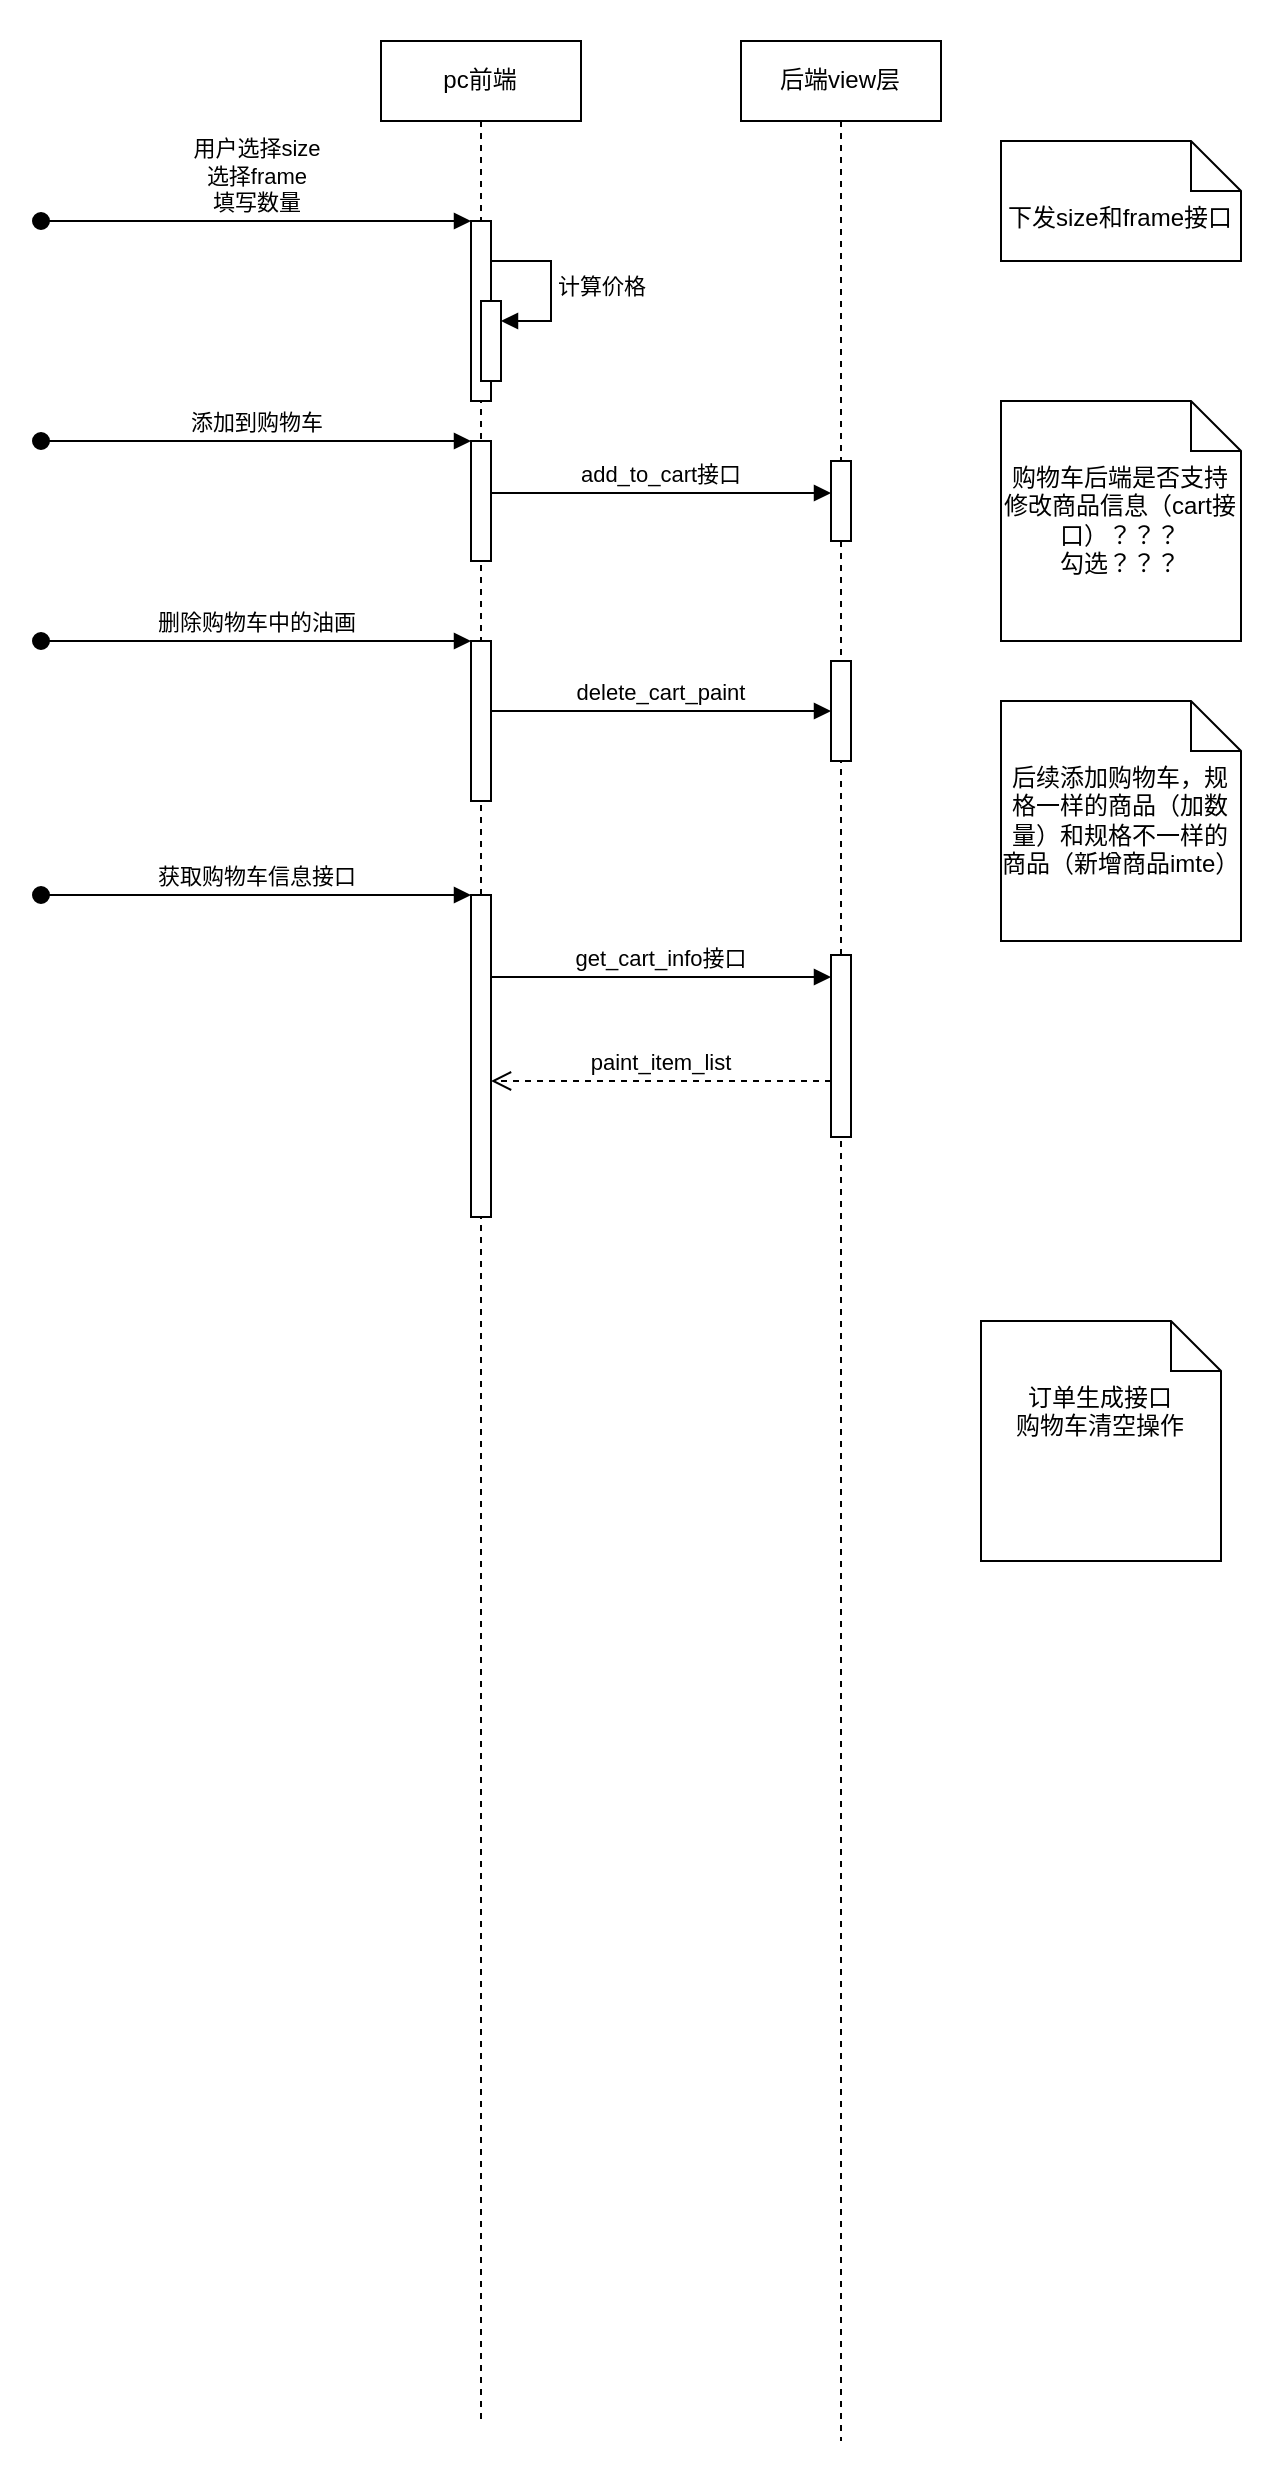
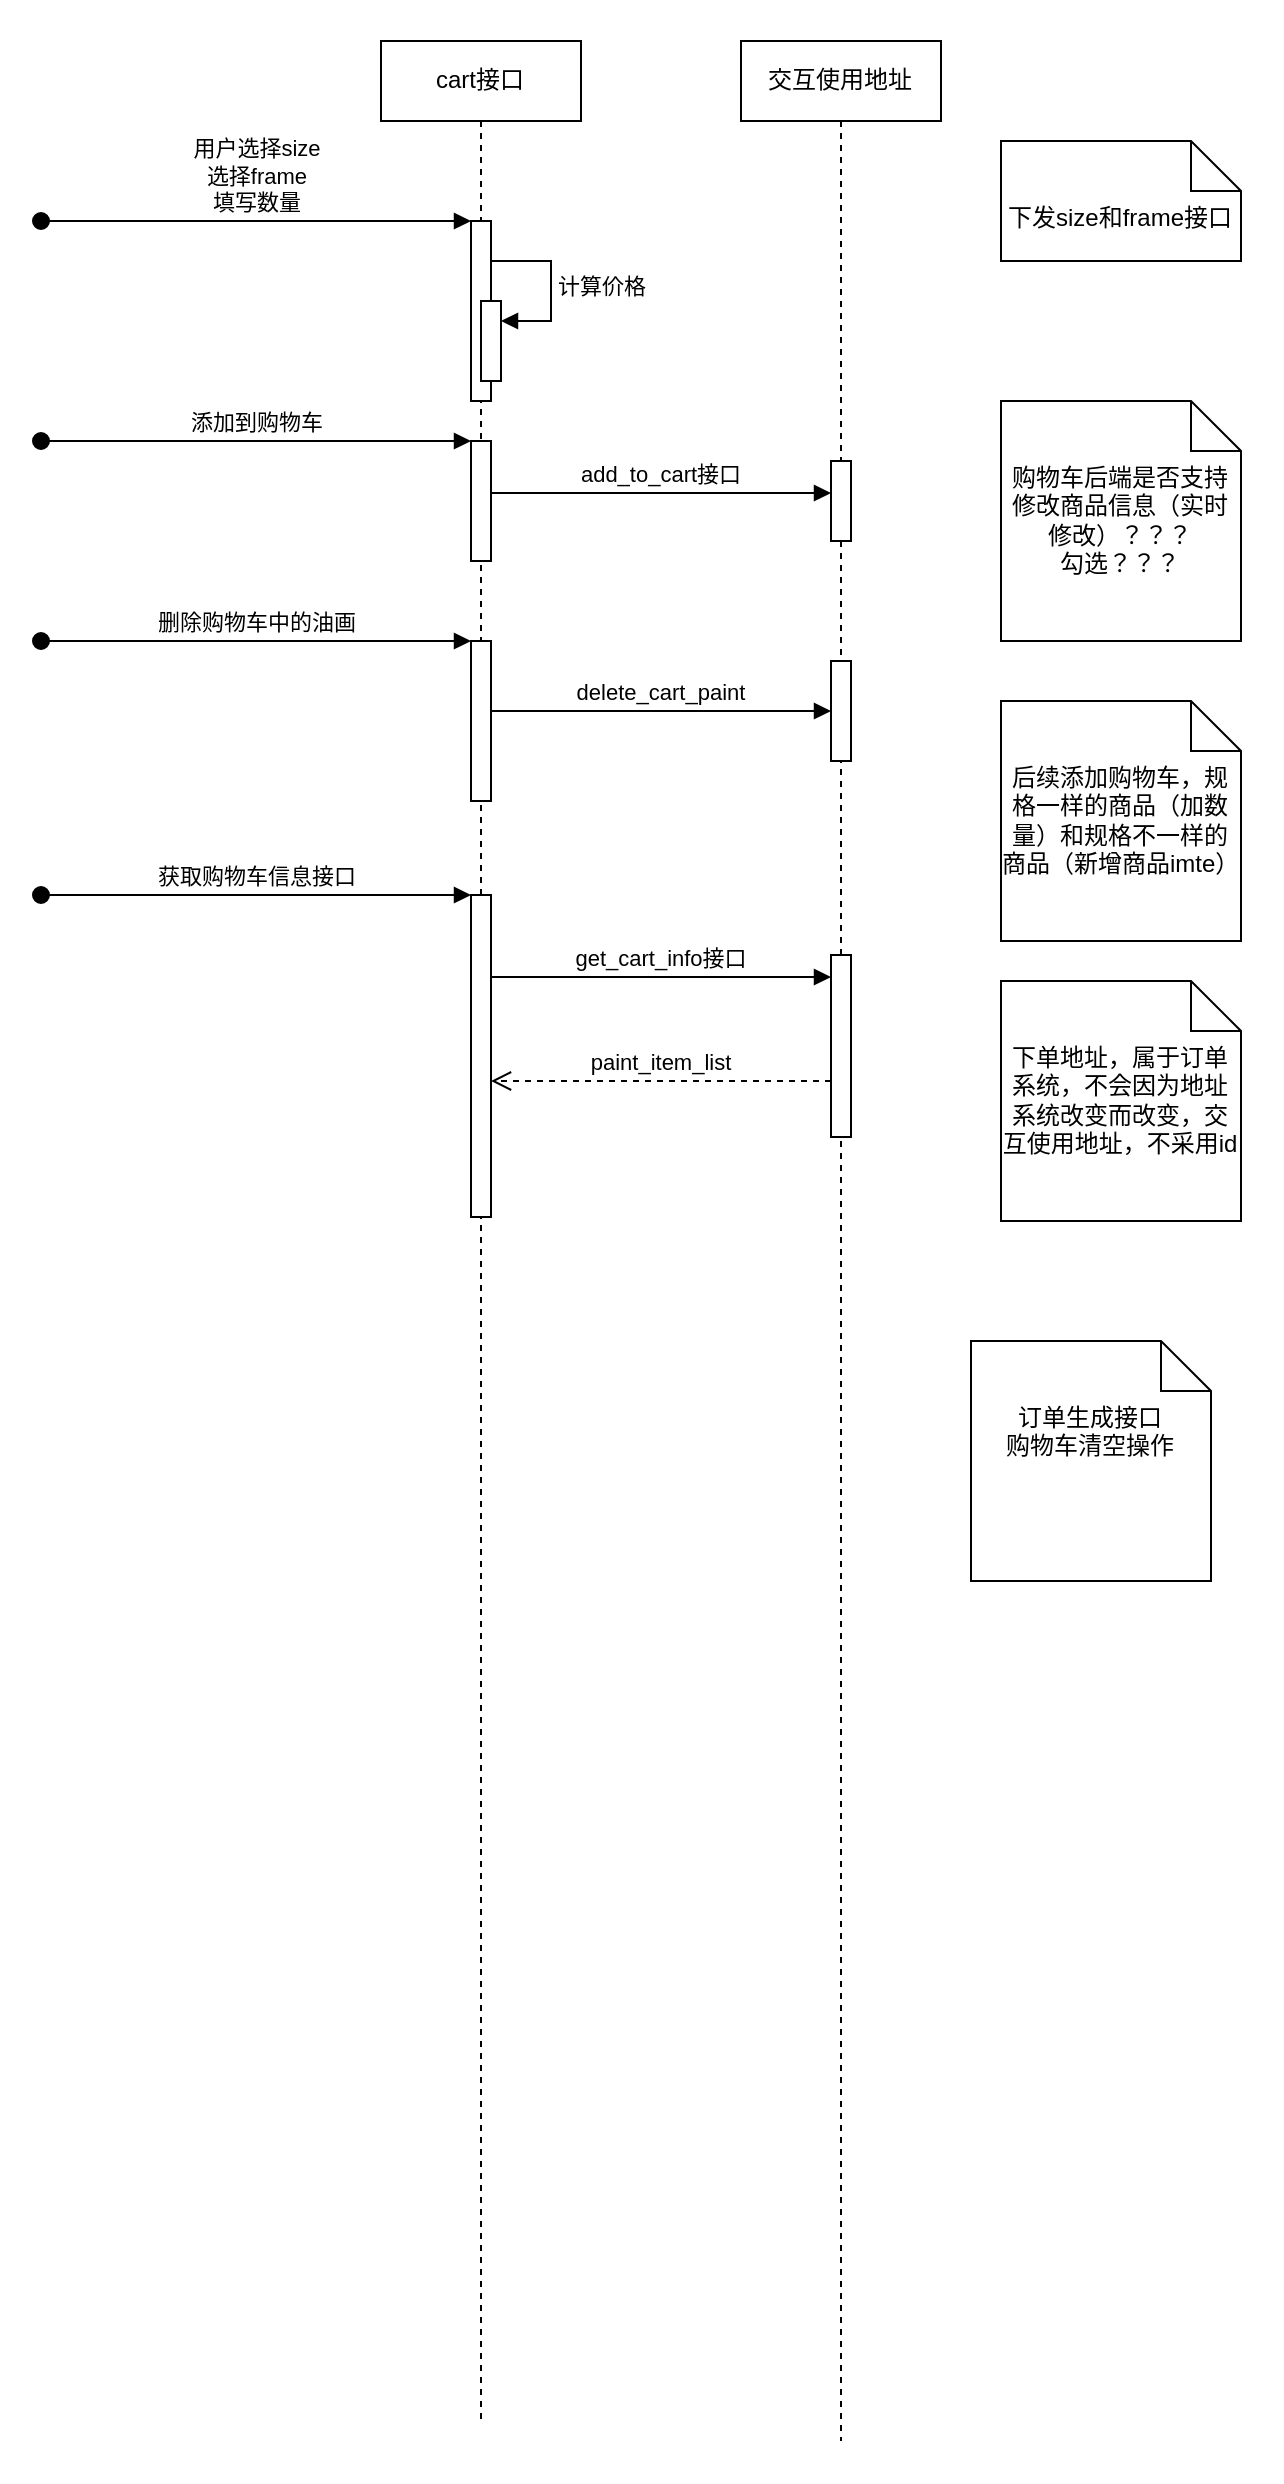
node "pc前端": label "pc前端" -> "cart接口"
node "后端view层": label "后端view层" -> "交互使用地址"
node "购物车后端是否支持修改商品信息（cart接口）？？？ 勾选？？？": label "购物车后端是否支持修改商品信息（cart接口）？？？ 勾选？？？" -> "购物车后端是否支持修改商品信息（实时修改）？？？ 勾选？？？"
node "下单地址，属于订单系统，不会因为地址系统改变而改变，交互使用地址，不采用id": added
node "订单生成接口 购物车清空操作": moved (1101, 1441) -> (1091, 1461)
